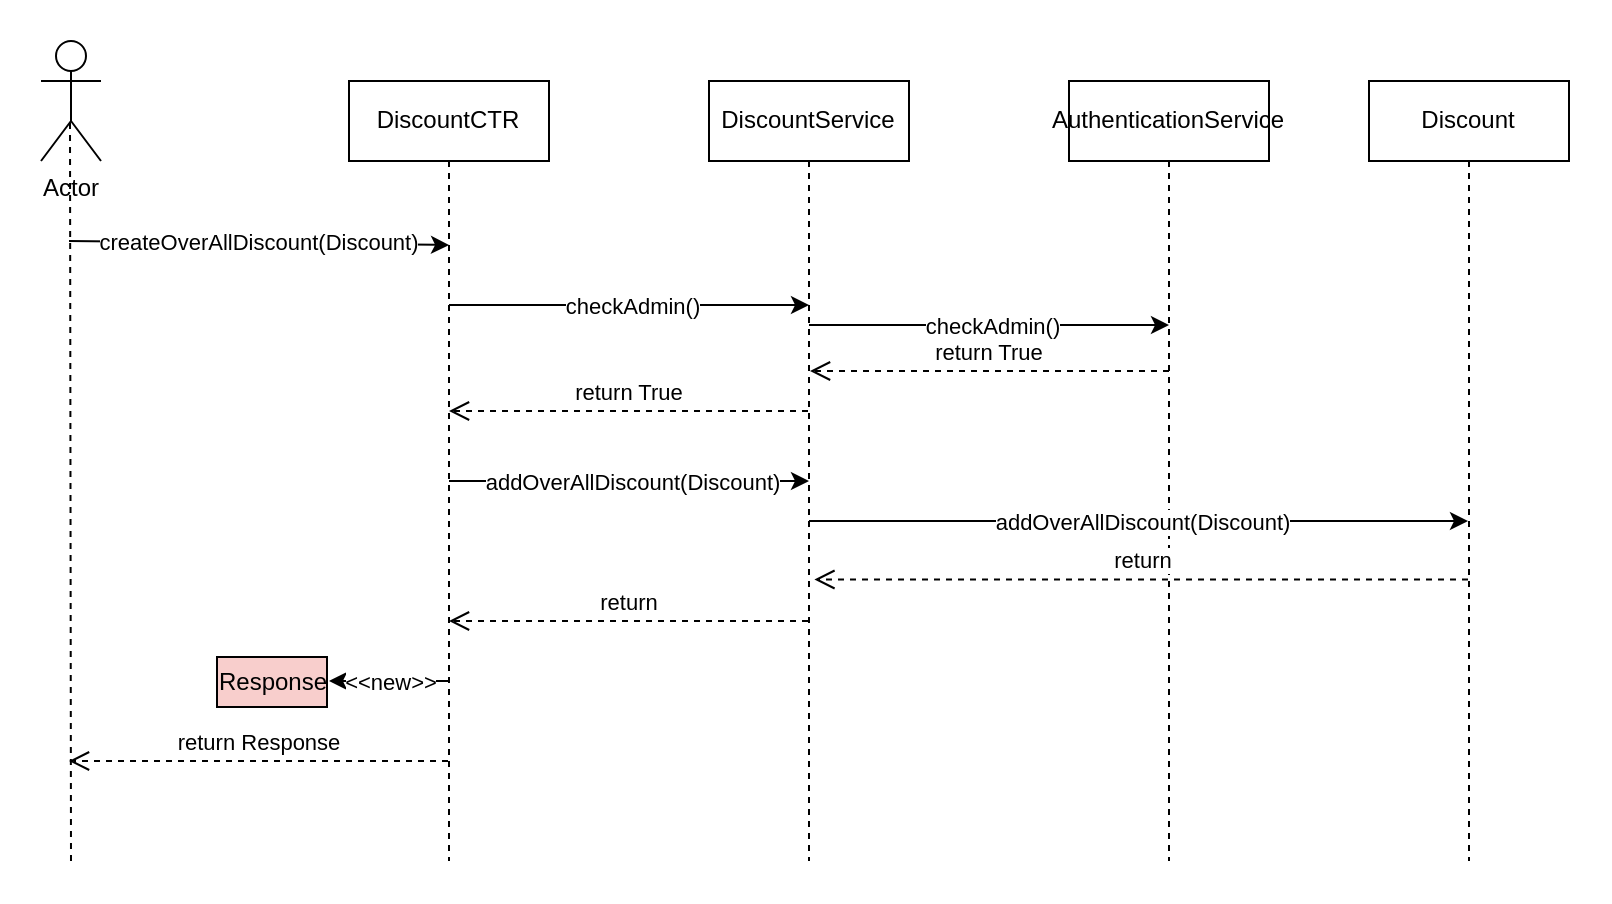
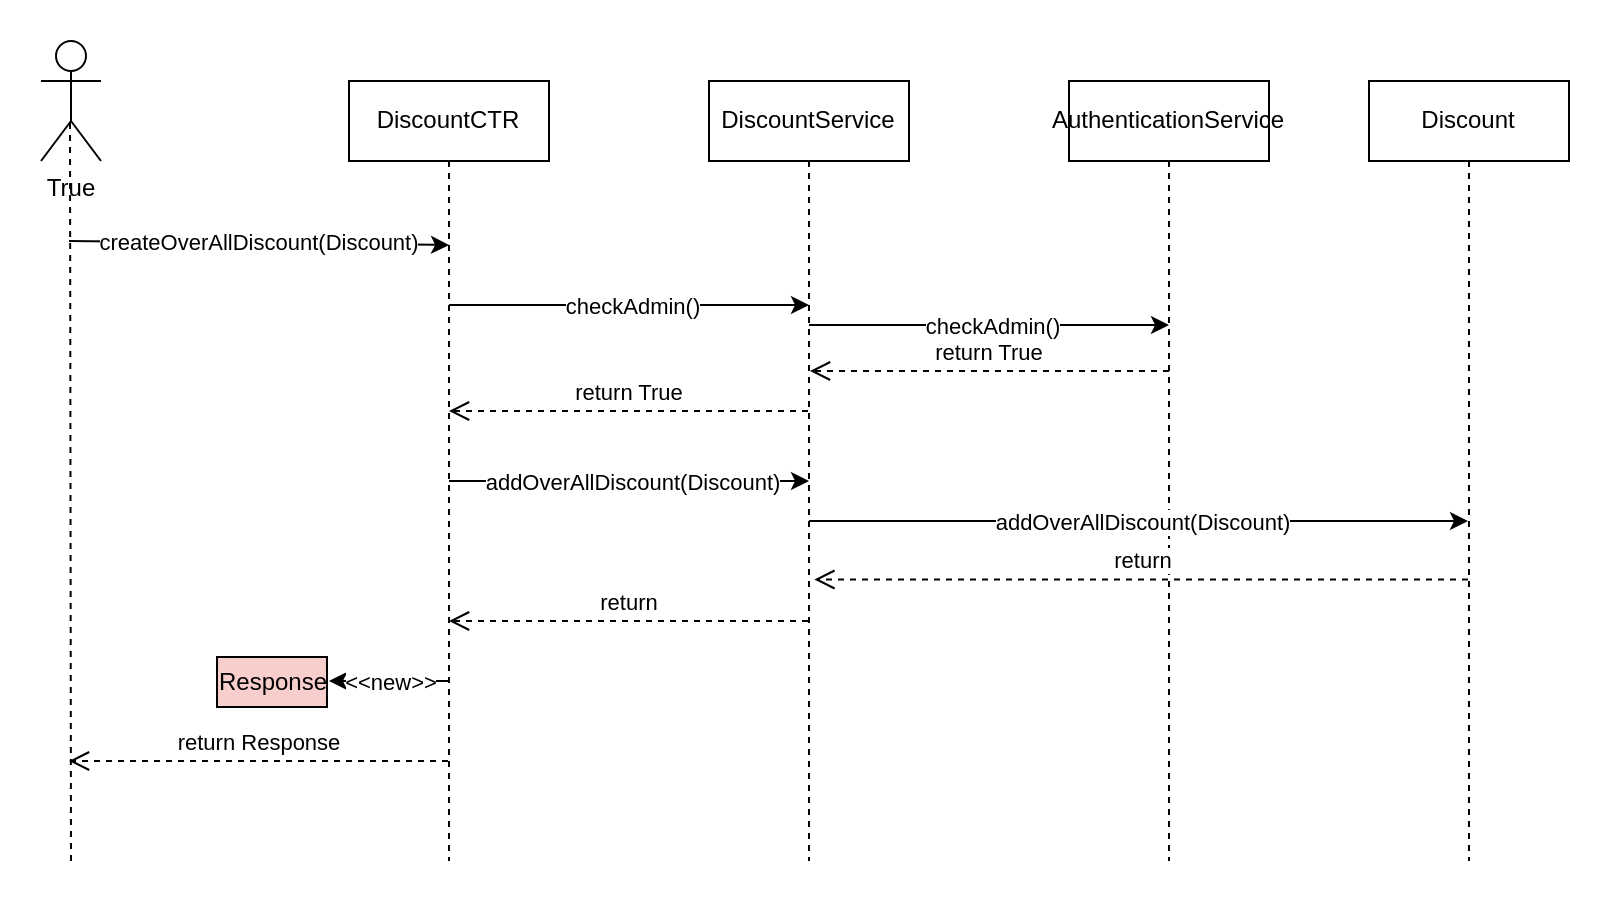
node "Actor": label "Actor" -> "True"
